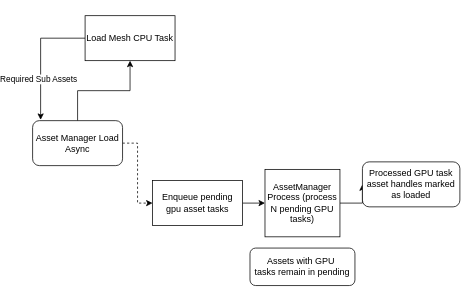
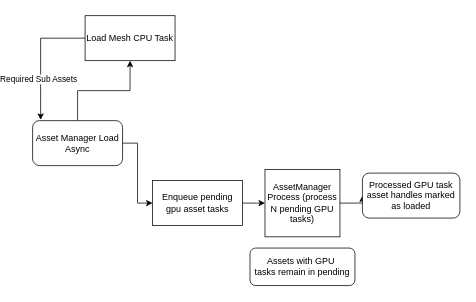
edge "Asset Manager Load Async" -> "Enqueue pending gpu asset tasks": style dashed -> solid
node "Processed GPU task asset handles marked as loaded": moved (411, 184) -> (411, 195)
